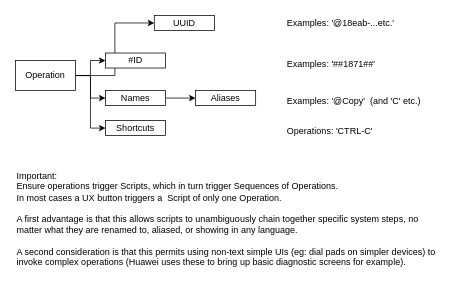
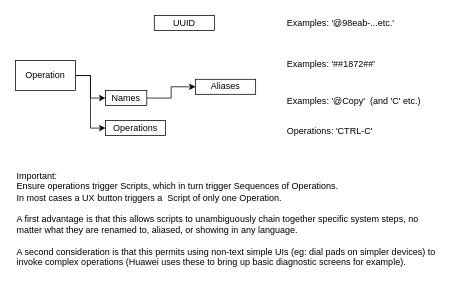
node "Examples: '@18eab-...etc.'": label "Examples: '@18eab-...etc.'" -> "Examples: '@98eab-...etc.'"
node "#ID": removed
edge "Operation" -> "#ID": removed
node "Examples: '##1871##'": label "Examples: '##1871##'" -> "Examples: '##1872##'"
edge "Operation" -> "UUID": removed
node "Names": size 60x15 -> 41x15
node "Aliases": moved (225, 98) -> (225, 87)
node "Shortcuts": label "Shortcuts" -> "Operations"
